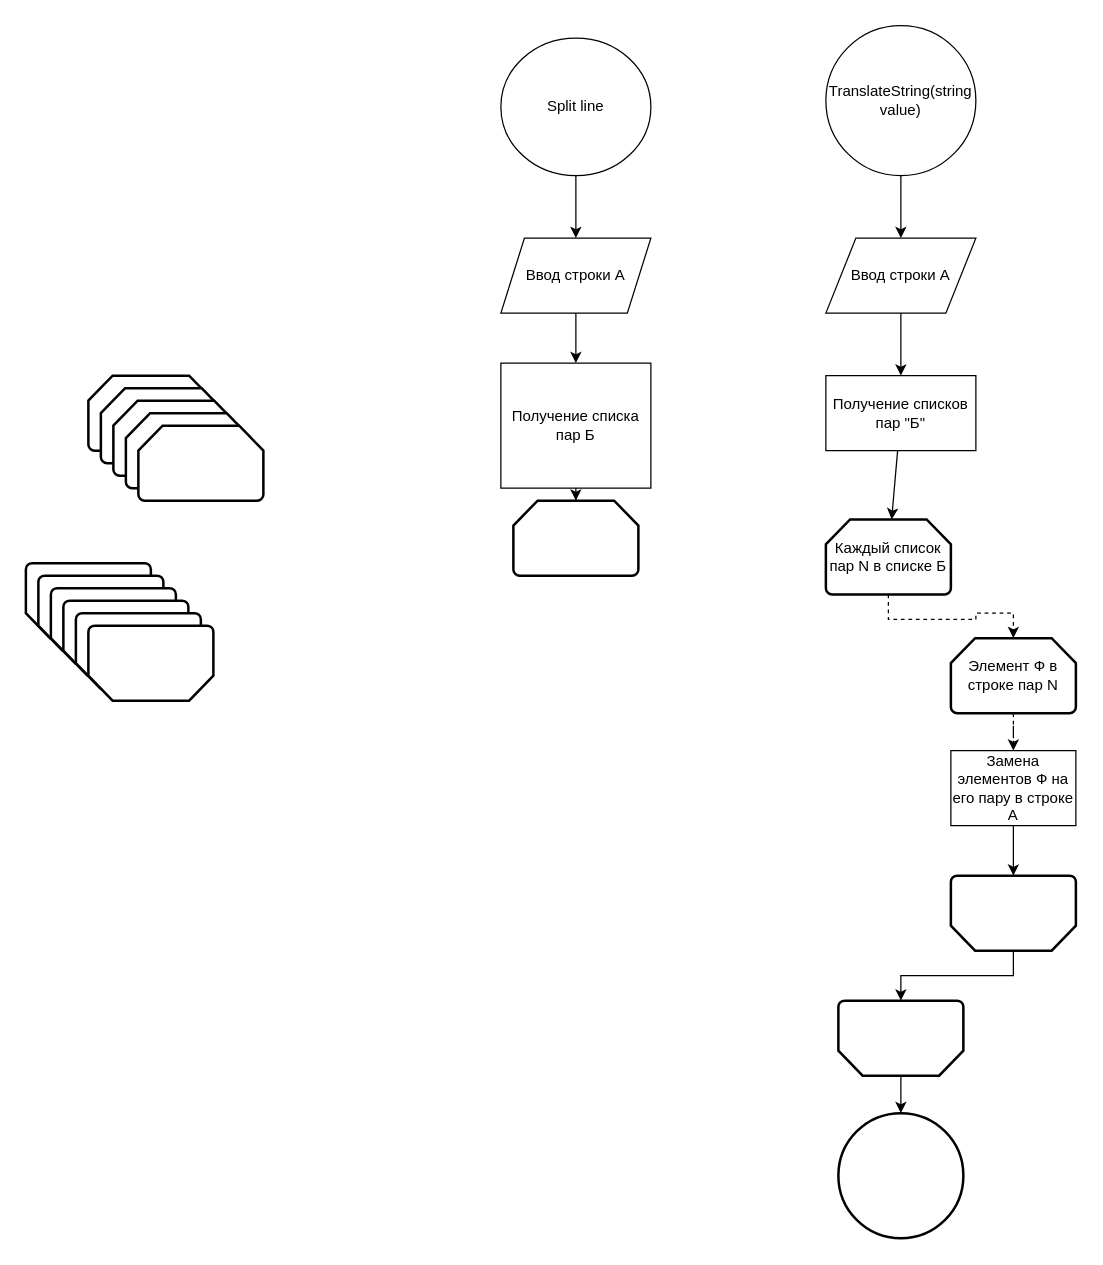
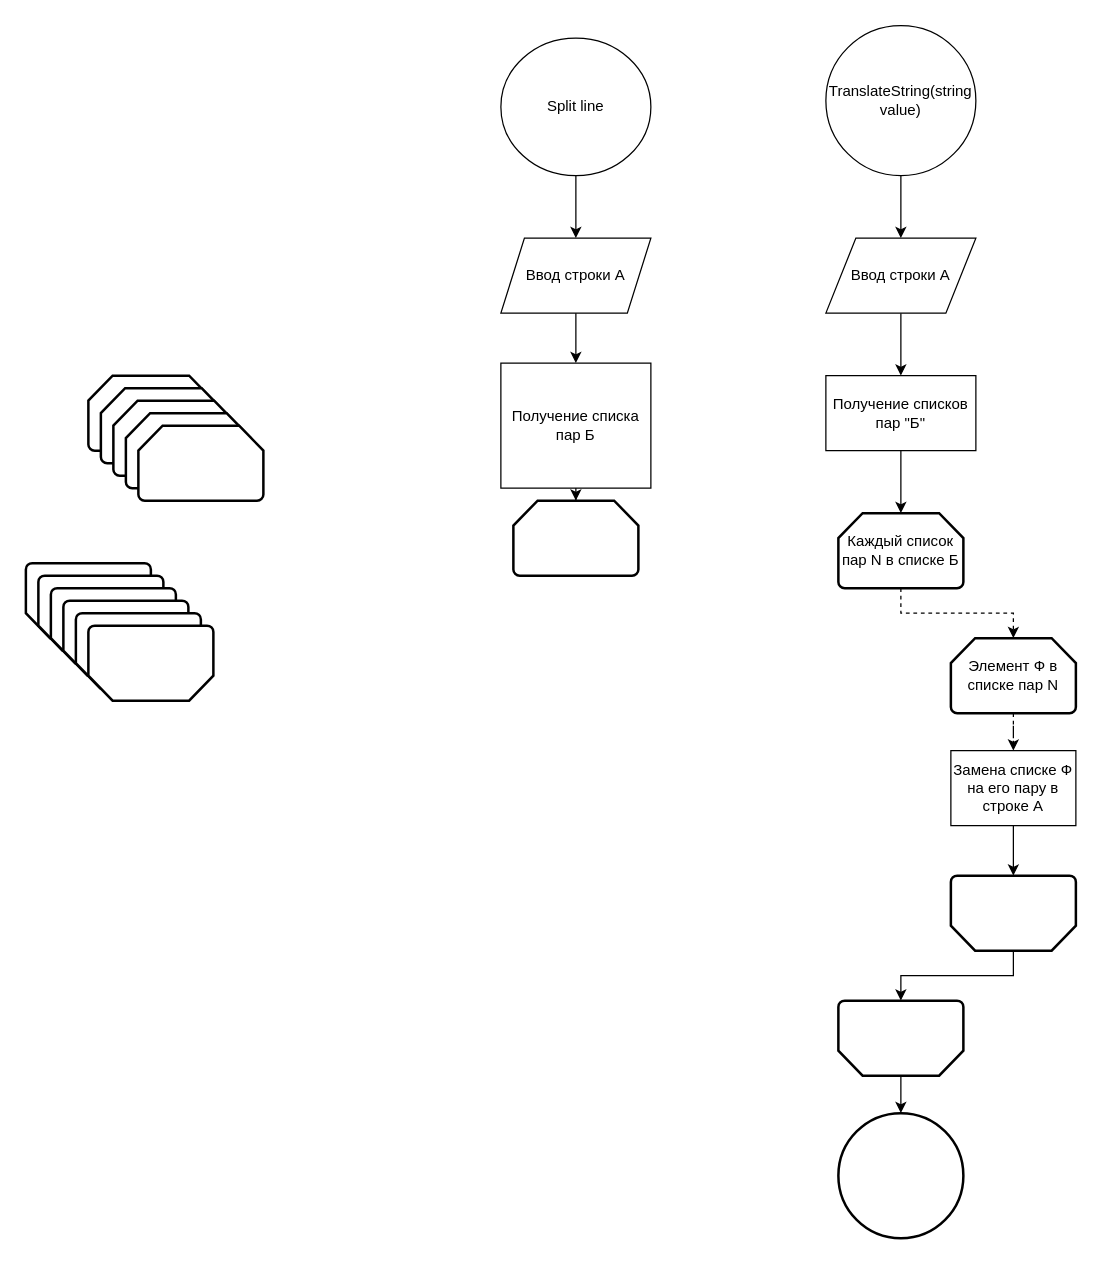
node "Каждый список пар N в списке Б": moved (888, 557) -> (901, 551)
node "Элемент Ф в строке пар N": label "Элемент Ф в строке пар N" -> "Элемент Ф в списке пар N"
node "Замена элементов Ф на его пару в строке А": label "Замена элементов Ф на его пару в строке А" -> "Замена списке Ф на его пару в строке А"
